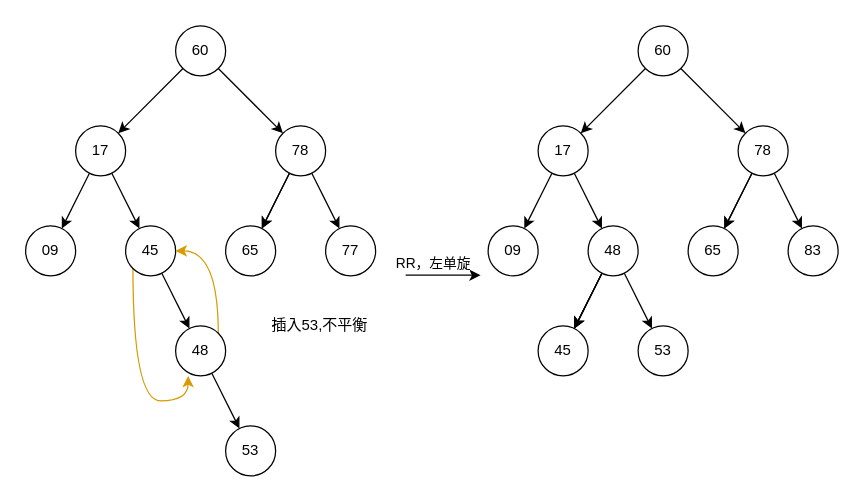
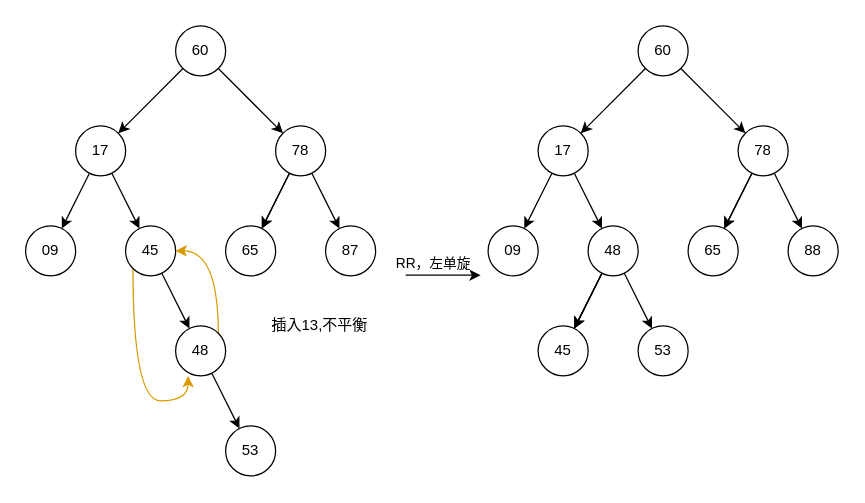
node "77": label "77" -> "87"
node "83": label "83" -> "88"
node "插入53,不平衡": label "插入53,不平衡" -> "插入13,不平衡"
